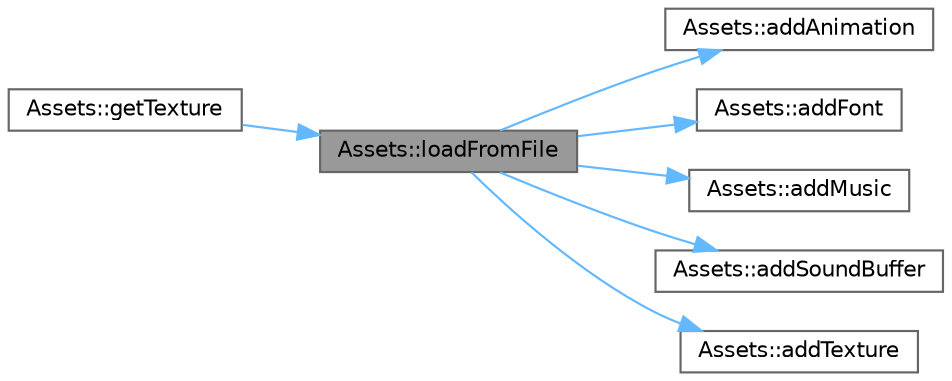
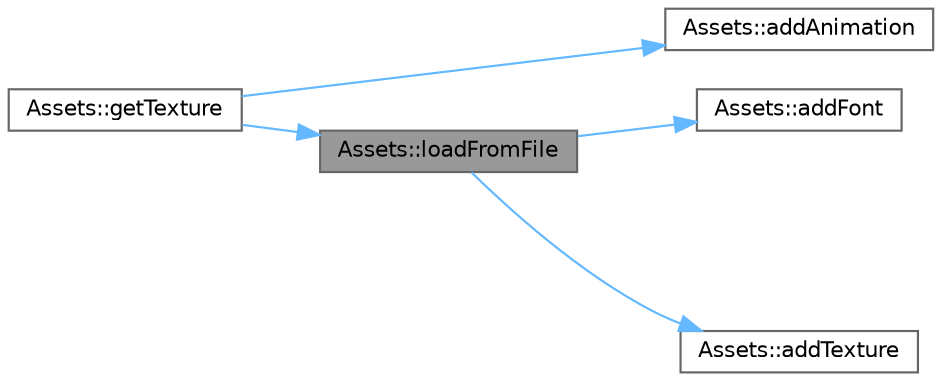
edge "Assets::loadFromFile" -> "Assets::addAnimation": now "Assets::getTexture" -> "Assets::addAnimation"
node "Assets::addMusic": removed
node "Assets::addSoundBuffer": removed
